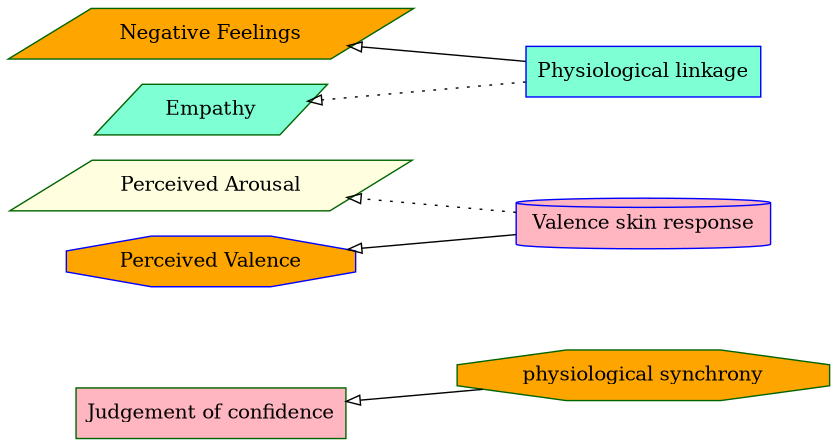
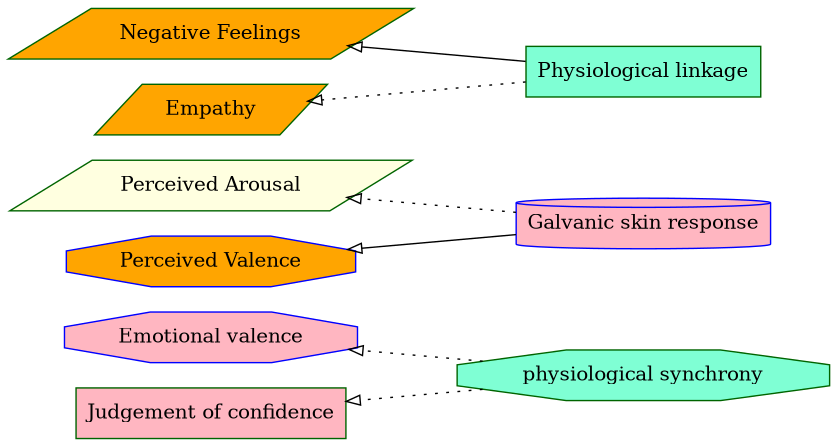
node "Physiological linkage": color blue -> darkgreen
node "Empathy": fillcolor aquamarine -> orange
node "Valence skin response": label "Valence skin response" -> "Galvanic skin response"
node "Emotional valence": added
node "physiological synchrony": fillcolor orange -> aquamarine
edge "physiological synchrony" -> "Judgement of confidence": style solid -> dotted
